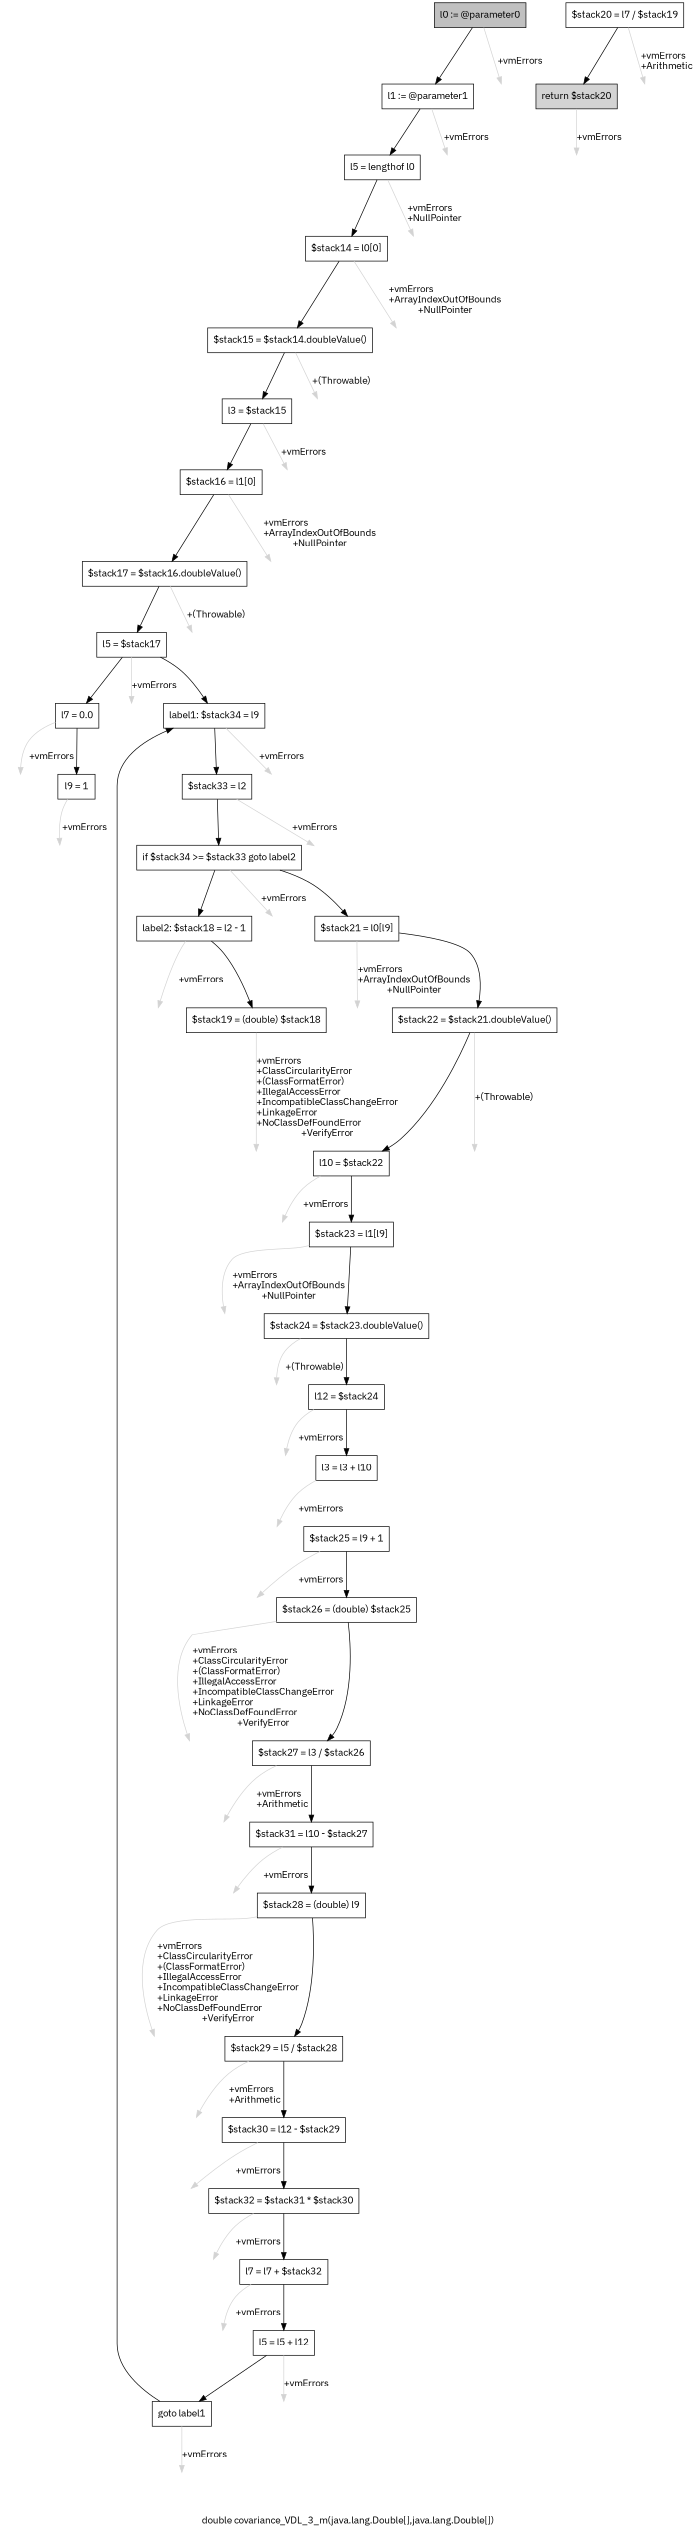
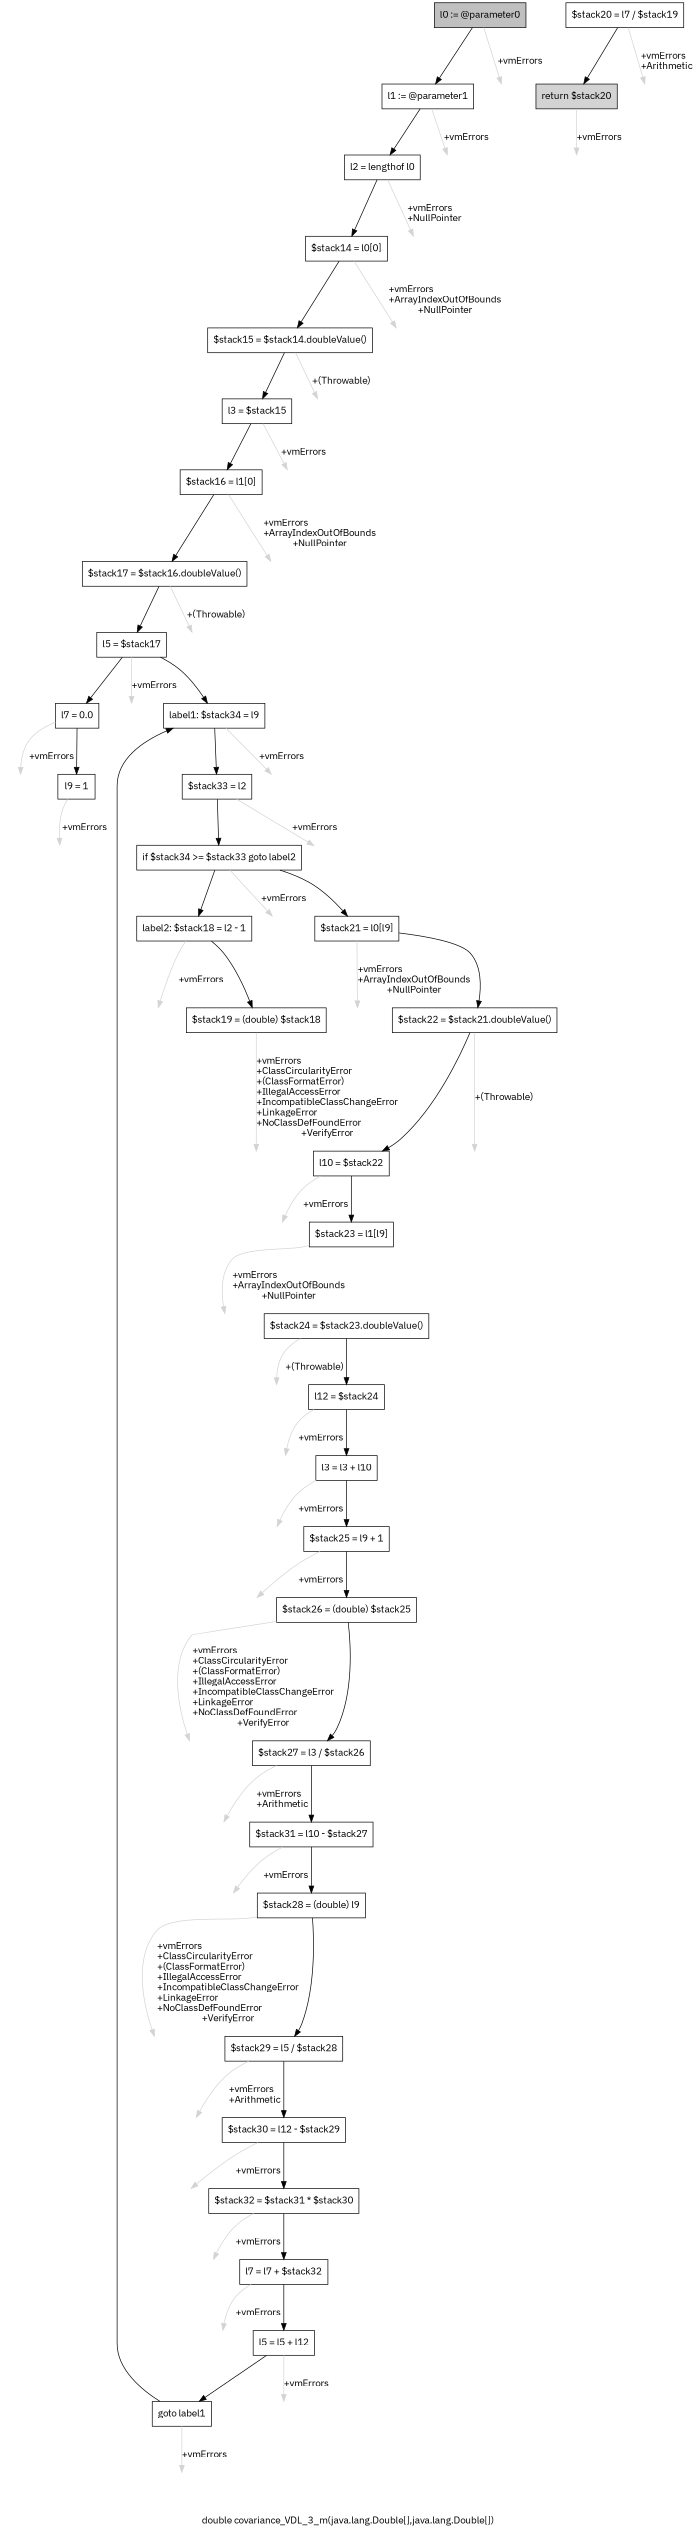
node "l5 = lengthof l0": label "l5 = lengthof l0" -> "l2 = lengthof l0"
edge "$stack23 = l1[l9]" -> "$stack24 = $stack23.doubleValue()": removed
edge "l3 = l3 + l10" -> "$stack25 = l9 + 1": added
